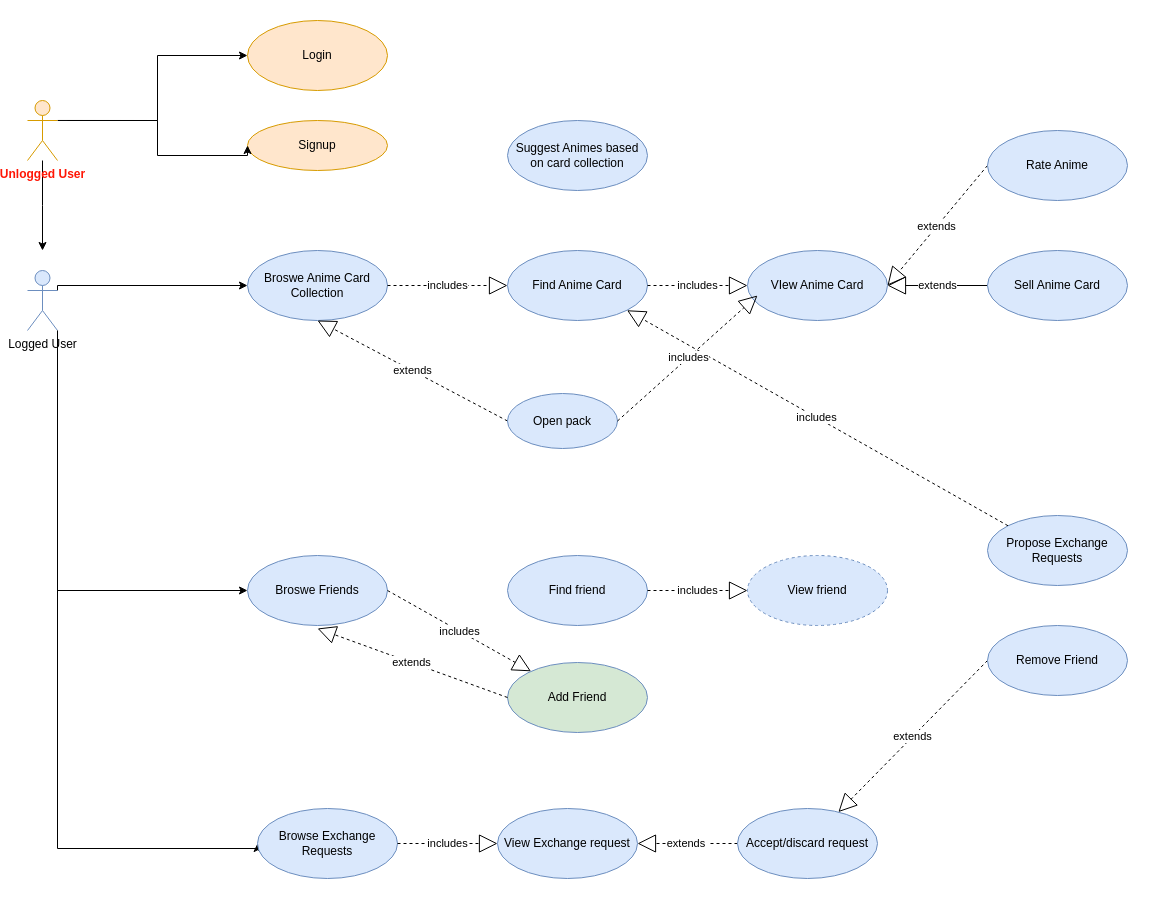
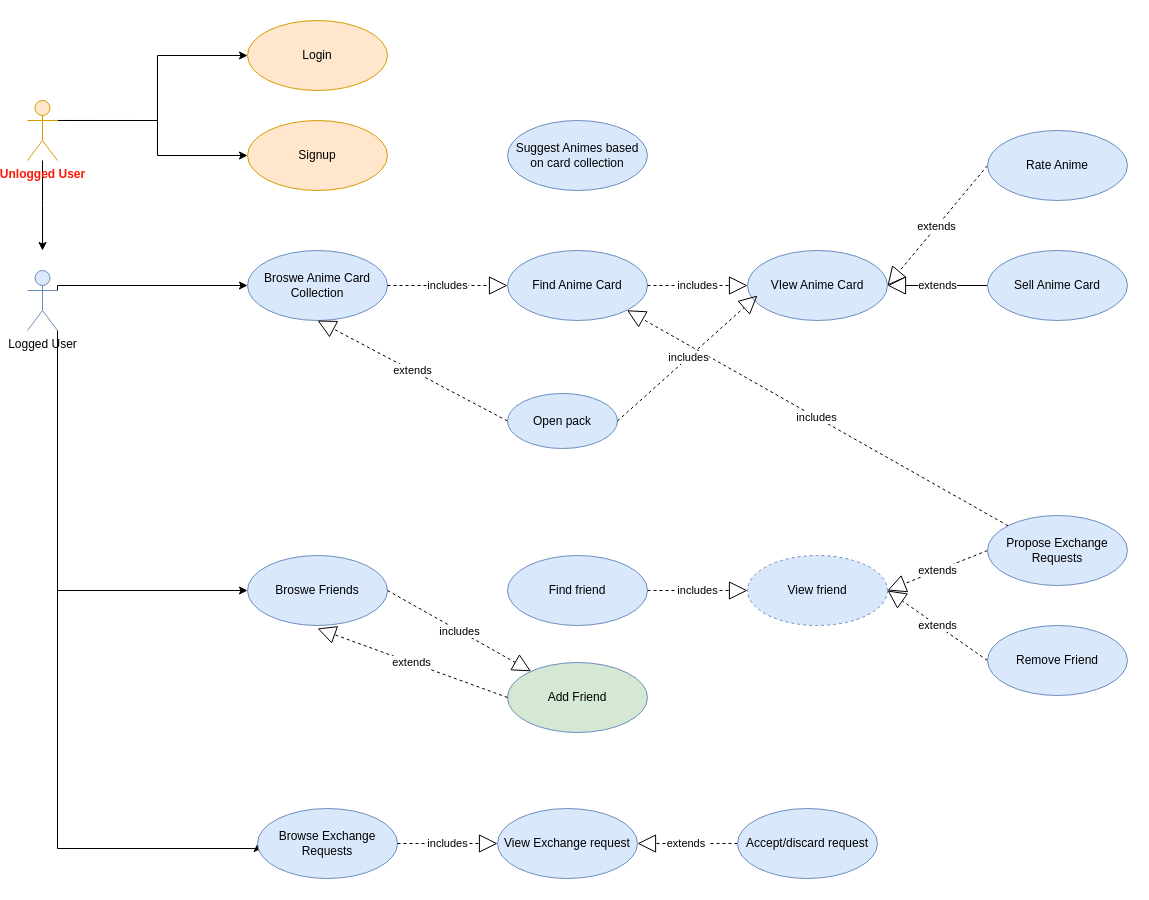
node "Signup": size 140x50 -> 140x70
edge "Propose Exchange Requests" -> "View friend": added, label "extends"
edge "Remove Friend" -> "Accept/discard request": now "Remove Friend" -> "View friend"
